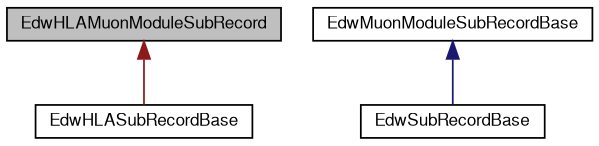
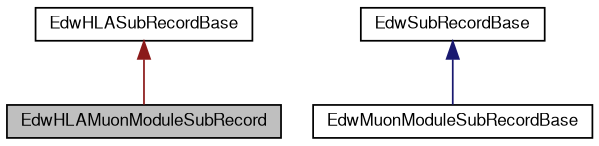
edge "EdwHLASubRecordBase" -> "EdwHLAMuonModuleSubRecord": reversed
edge "EdwSubRecordBase" -> "EdwMuonModuleSubRecordBase": reversed
